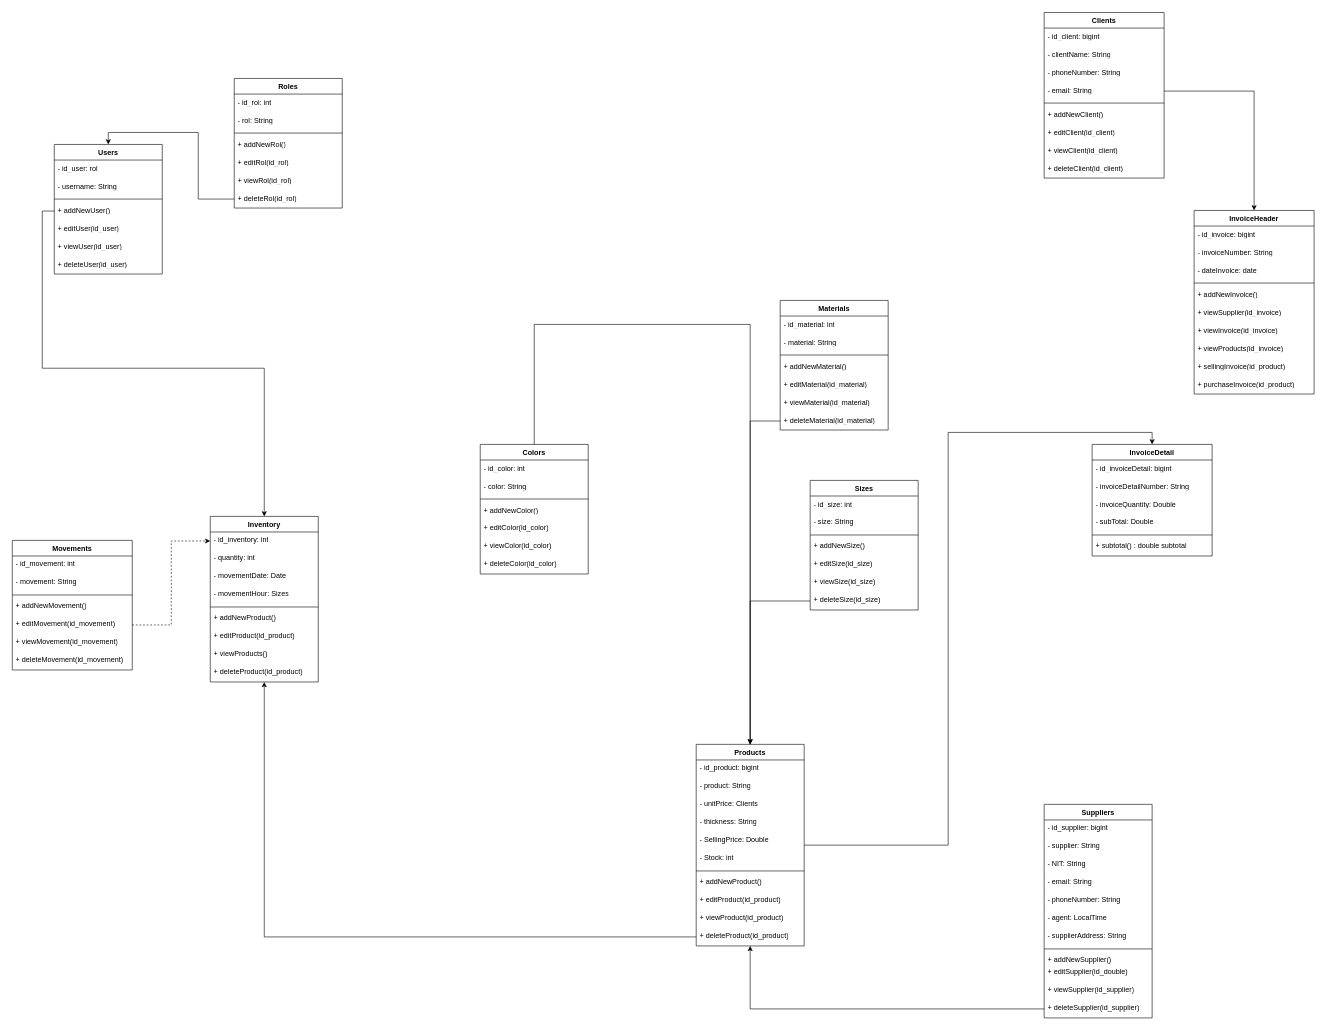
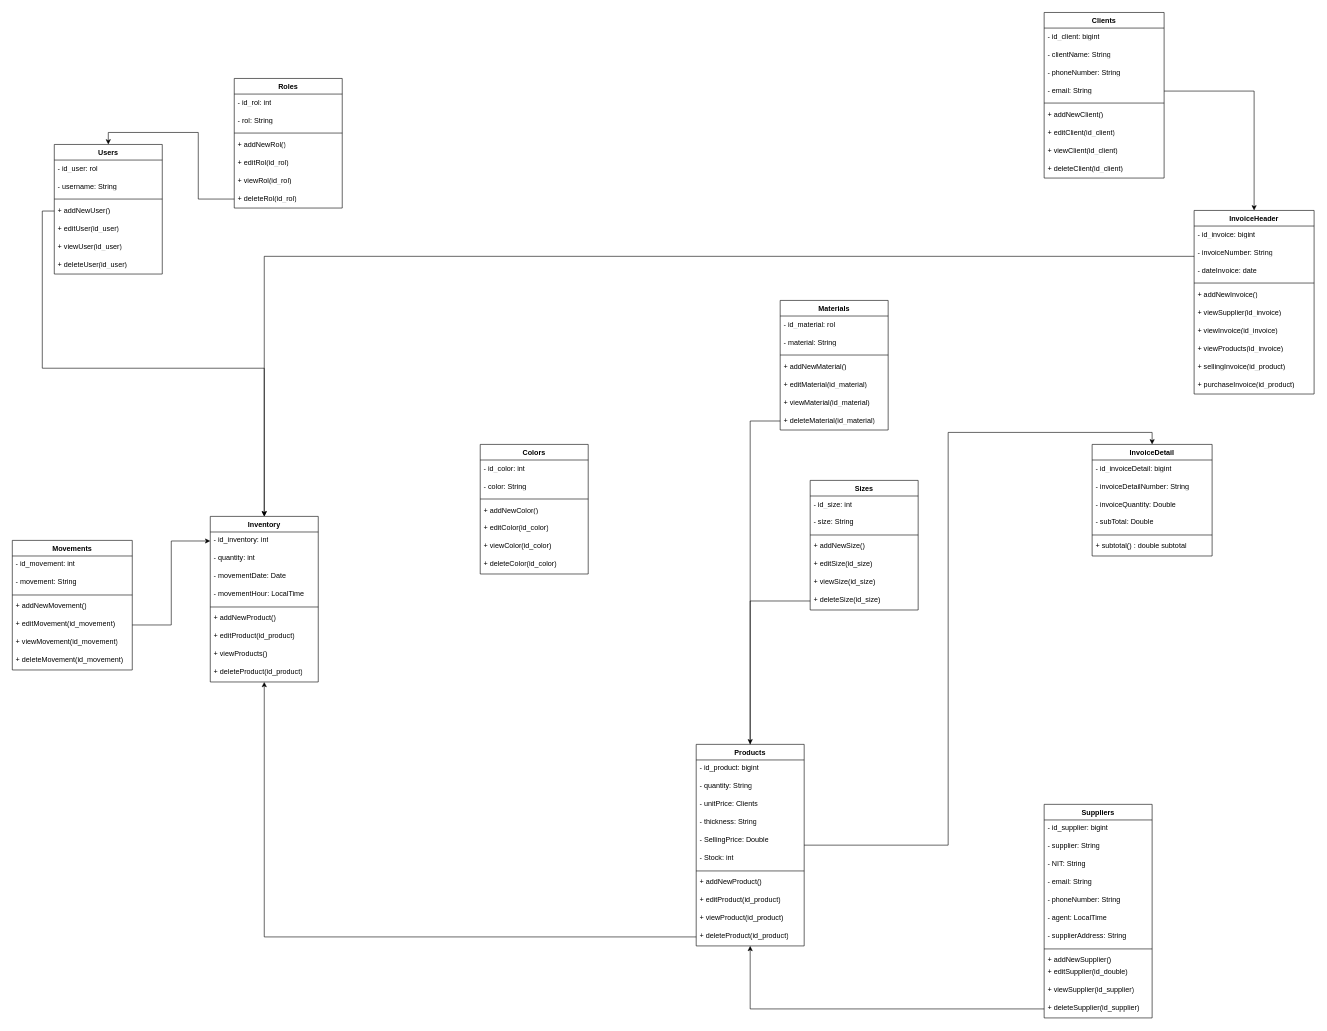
edge "InvoiceHeader" -> "Inventory": added
edge "Colors" -> "Products": removed
node "- id_material: int": label "- id_material: int" -> "- id_material: rol"
edge "+ editMovement(id_movement)" -> "- id_inventory: int": style dashed -> solid
node "- movementHour: Sizes": label "- movementHour: Sizes" -> "- movementHour: LocalTime"
node "- product: String": label "- product: String" -> "- quantity: String"
